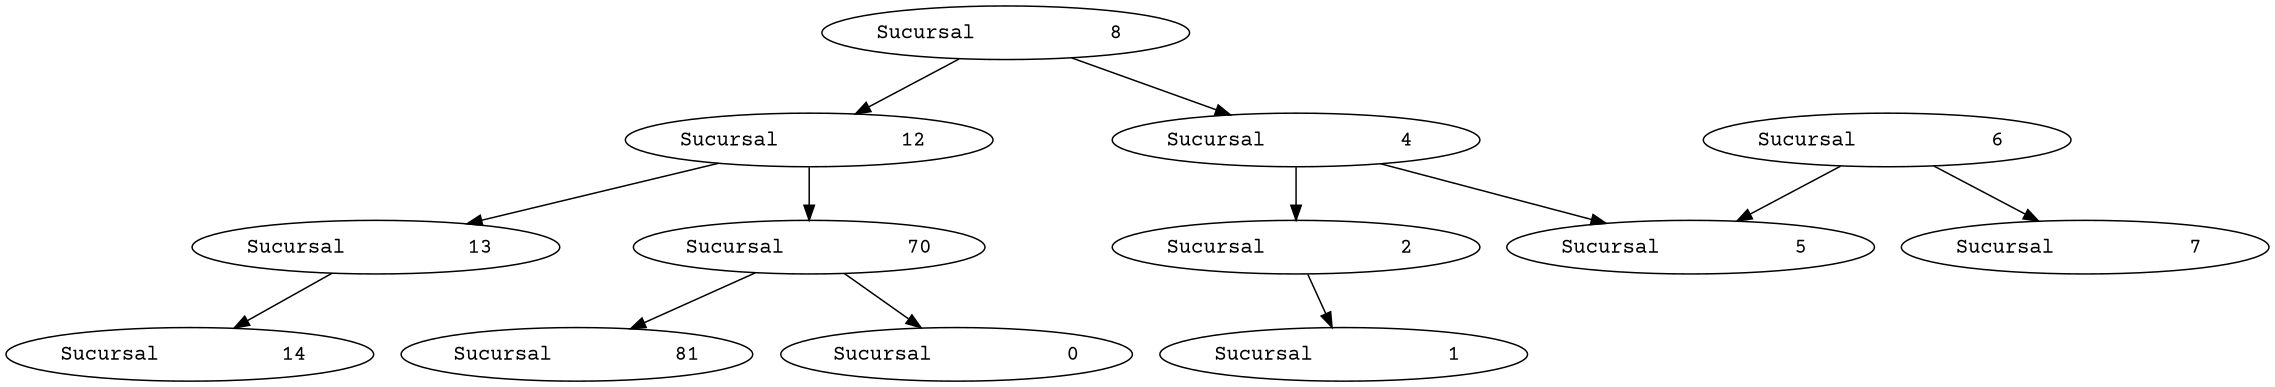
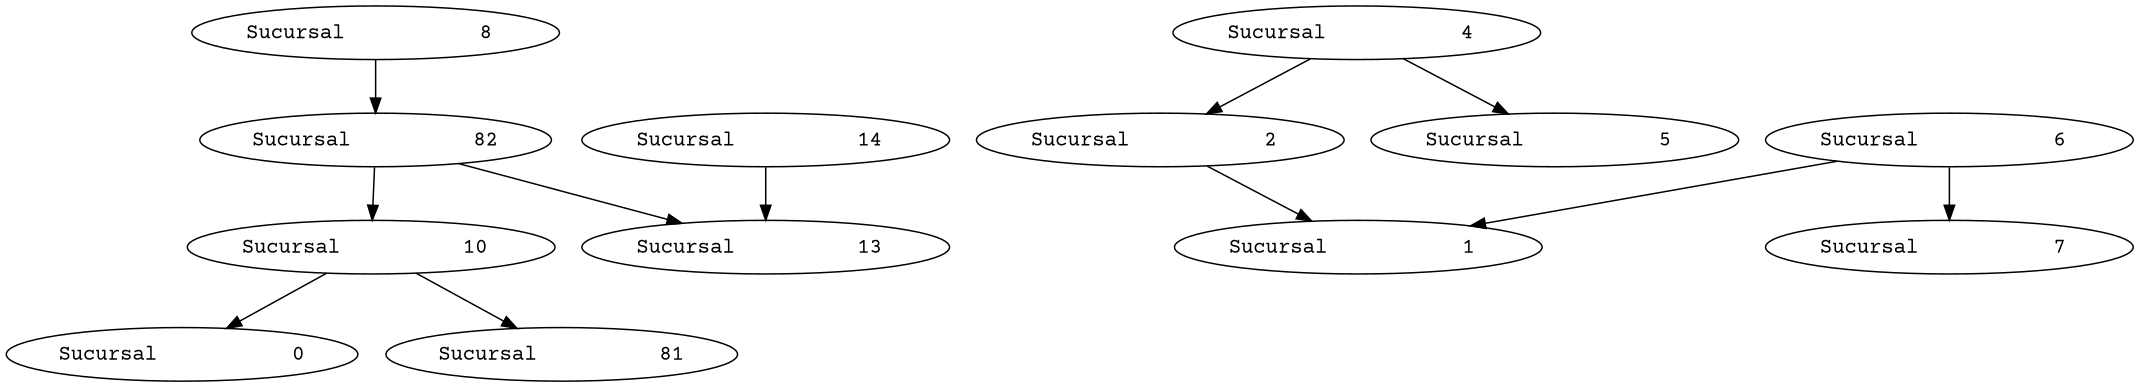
edge "Sucursal           8" -> "Sucursal           4": removed
node "Sucursal          12": label "Sucursal          12" -> "Sucursal          82"
edge "Sucursal           6" -> "Sucursal           5": now "Sucursal           6" -> "Sucursal           1"
node "Sucursal          70": label "Sucursal          70" -> "Sucursal          10"
edge "Sucursal          13" -> "Sucursal          14": reversed
